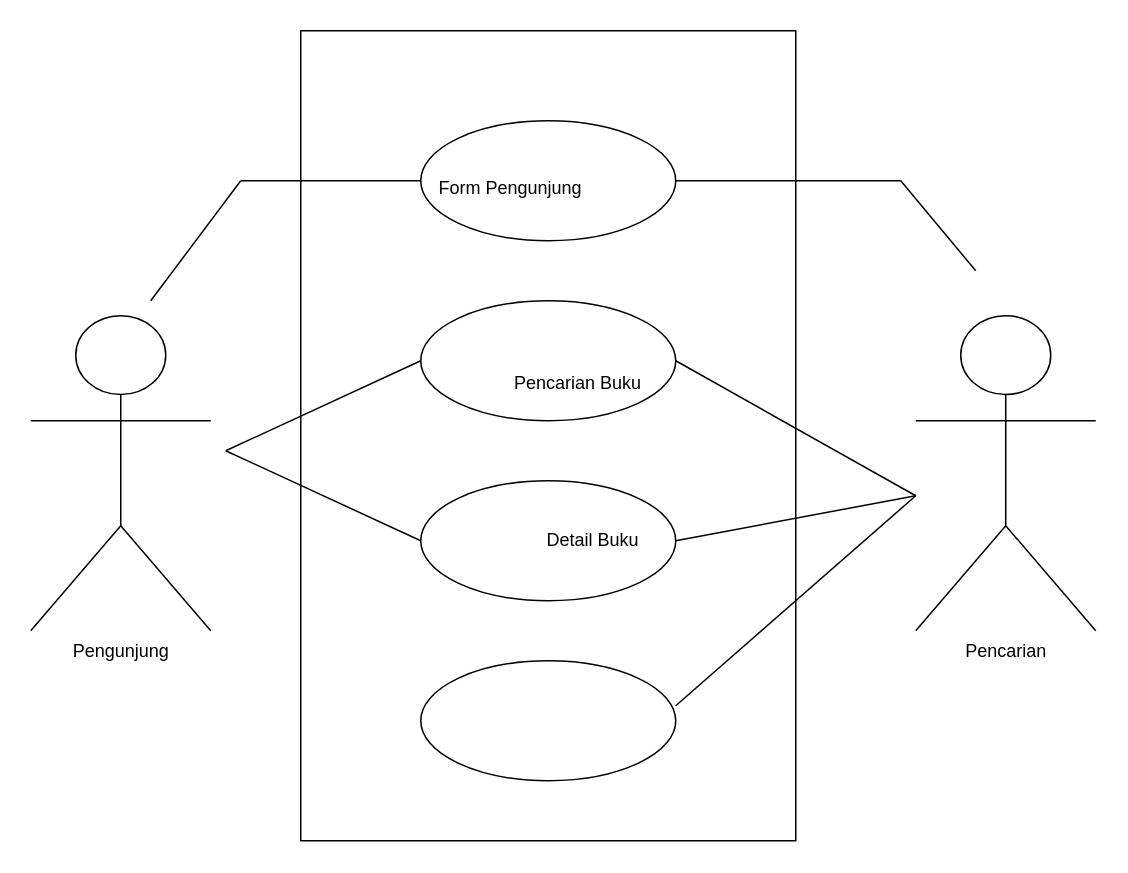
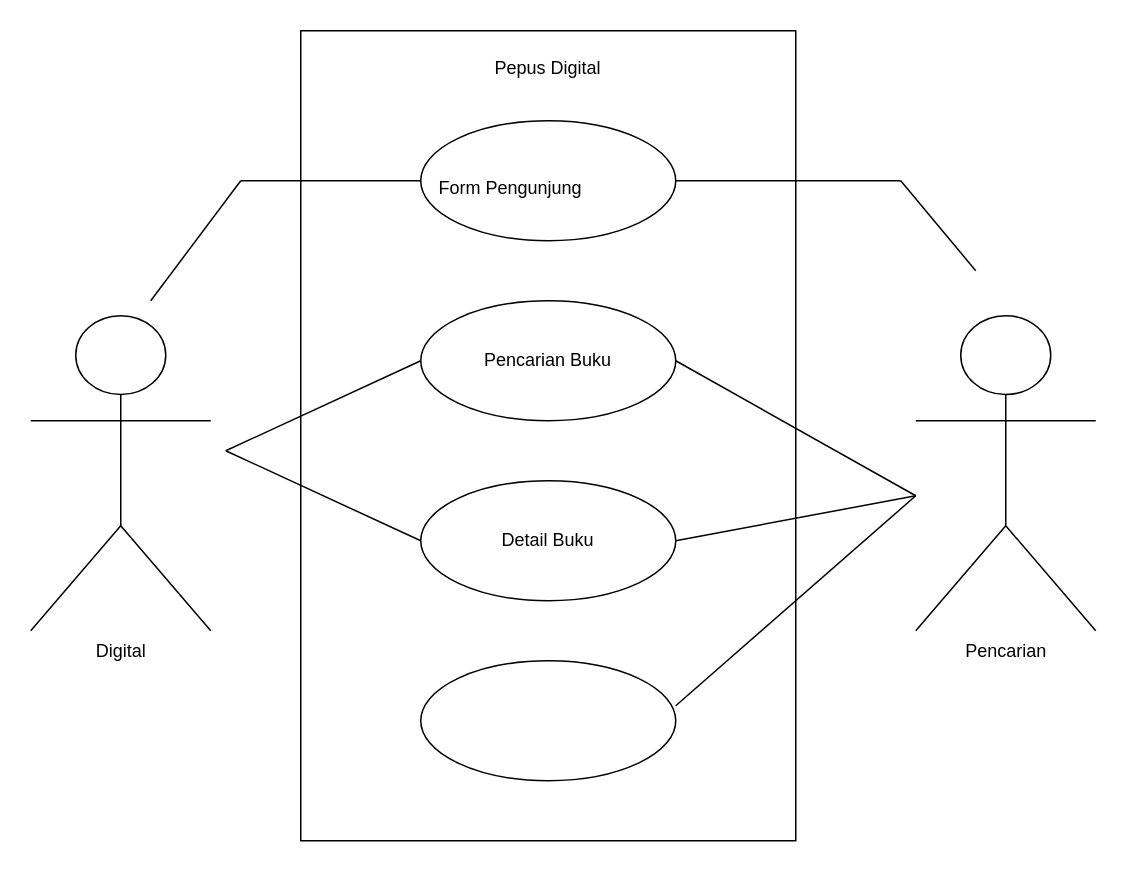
node "Pepus Digital": added
node "Pencarian Buku": moved (578, 383) -> (548, 361)
node "Detail Buku": moved (593, 541) -> (548, 541)
node "Pengunjung": label "Pengunjung" -> "Digital"
